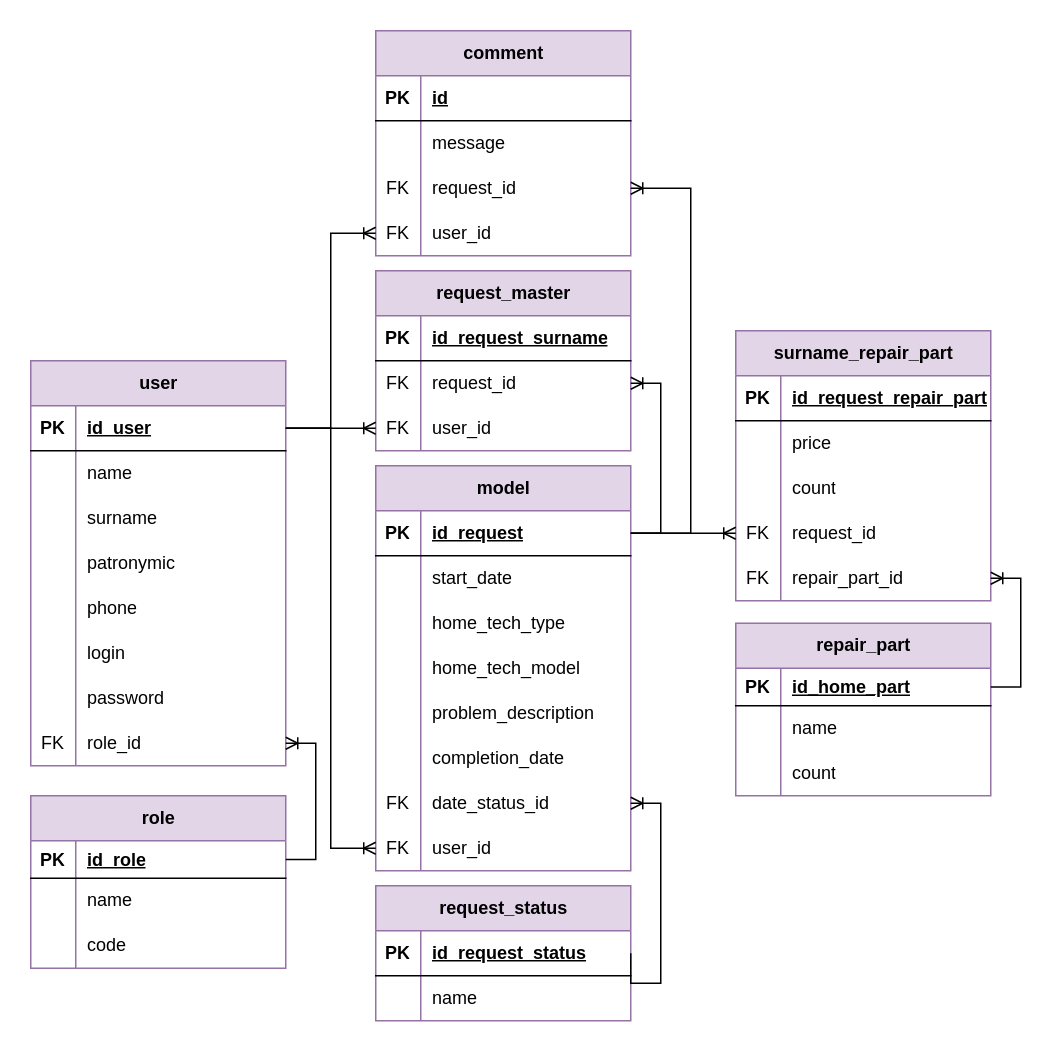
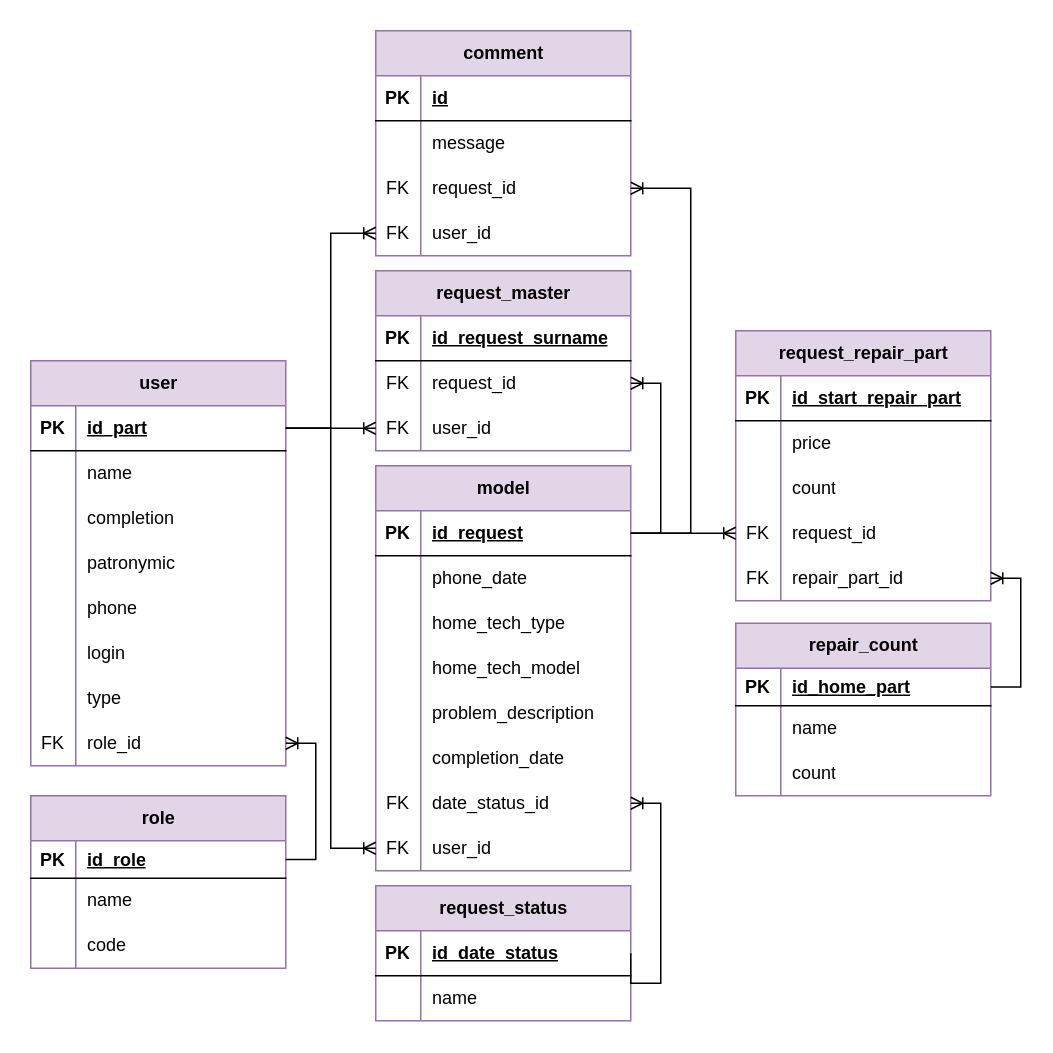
node "surname_repair_part": label "surname_repair_part" -> "request_repair_part"
node "id_request_repair_part": label "id_request_repair_part" -> "id_start_repair_part"
node "id_user": label "id_user" -> "id_part"
node "surname": label "surname" -> "completion"
node "start_date": label "start_date" -> "phone_date"
node "repair_part": label "repair_part" -> "repair_count"
node "password": label "password" -> "type"
node "id_request_status": label "id_request_status" -> "id_date_status"
